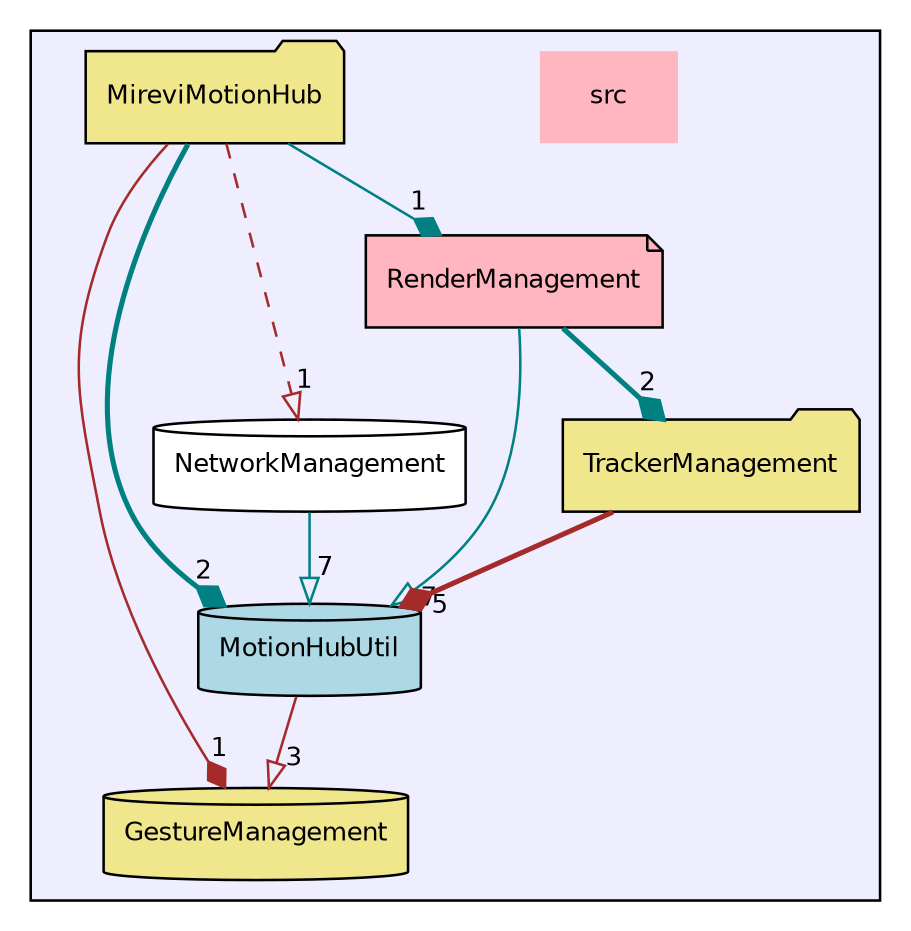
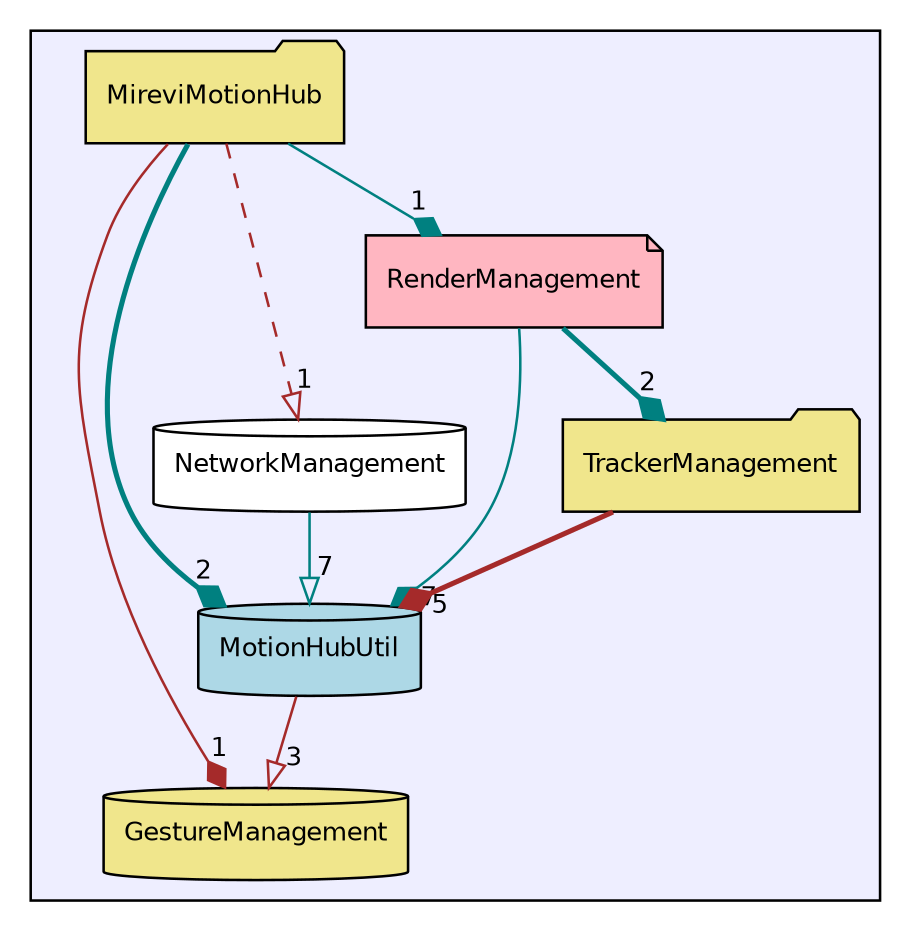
node "src": removed
edge "RenderManagement" -> "MotionHubUtil": arrowhead onormal -> diamond
